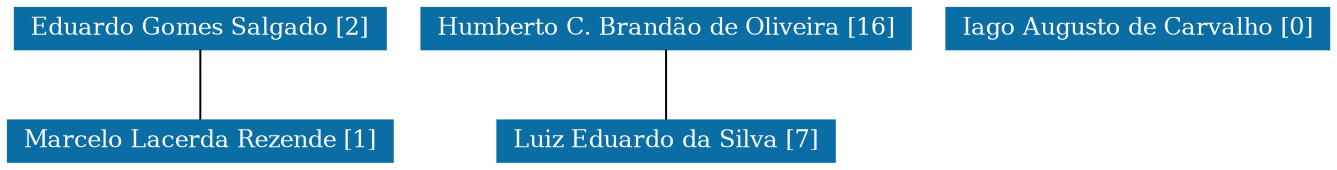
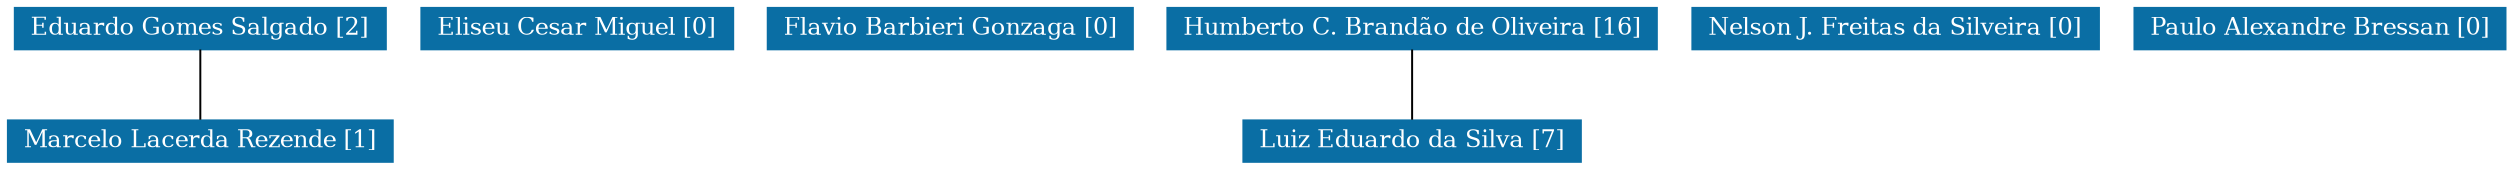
node "Eliseu Cesar Miguel [0]": added
node "Flavio Barbieri Gonzaga [0]": added
node "Iago Augusto de Carvalho [0]": removed
node "Nelson J. Freitas da Silveira [0]": added
node "Paulo Alexandre Bressan [0]": added
